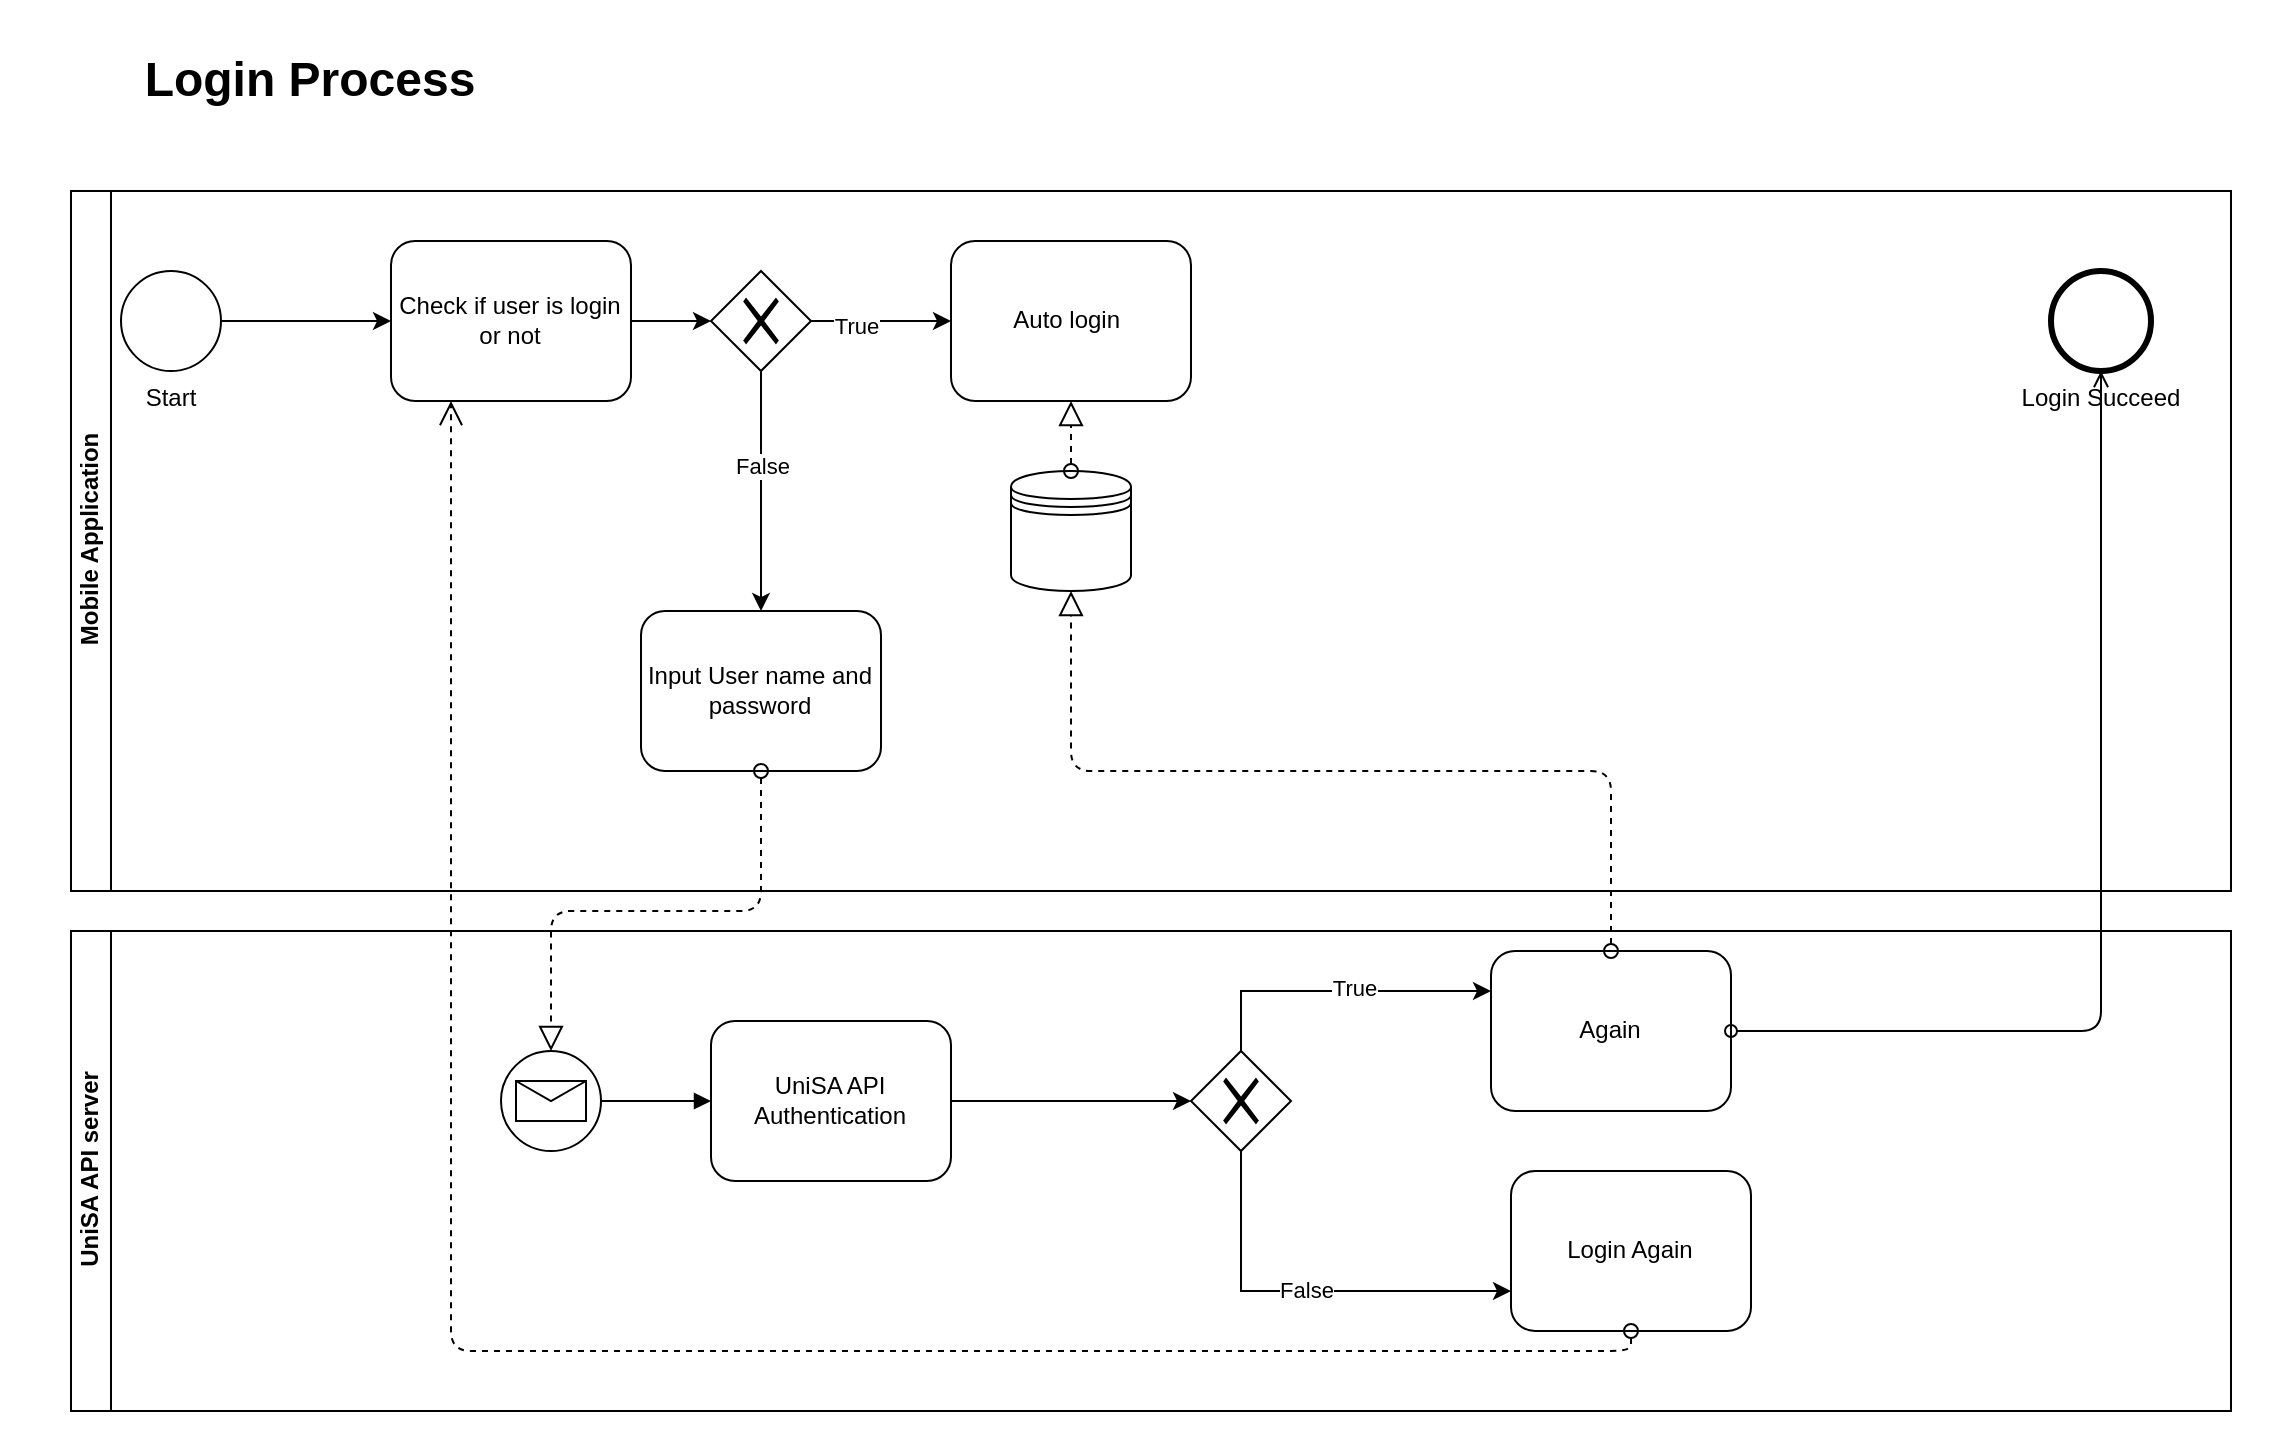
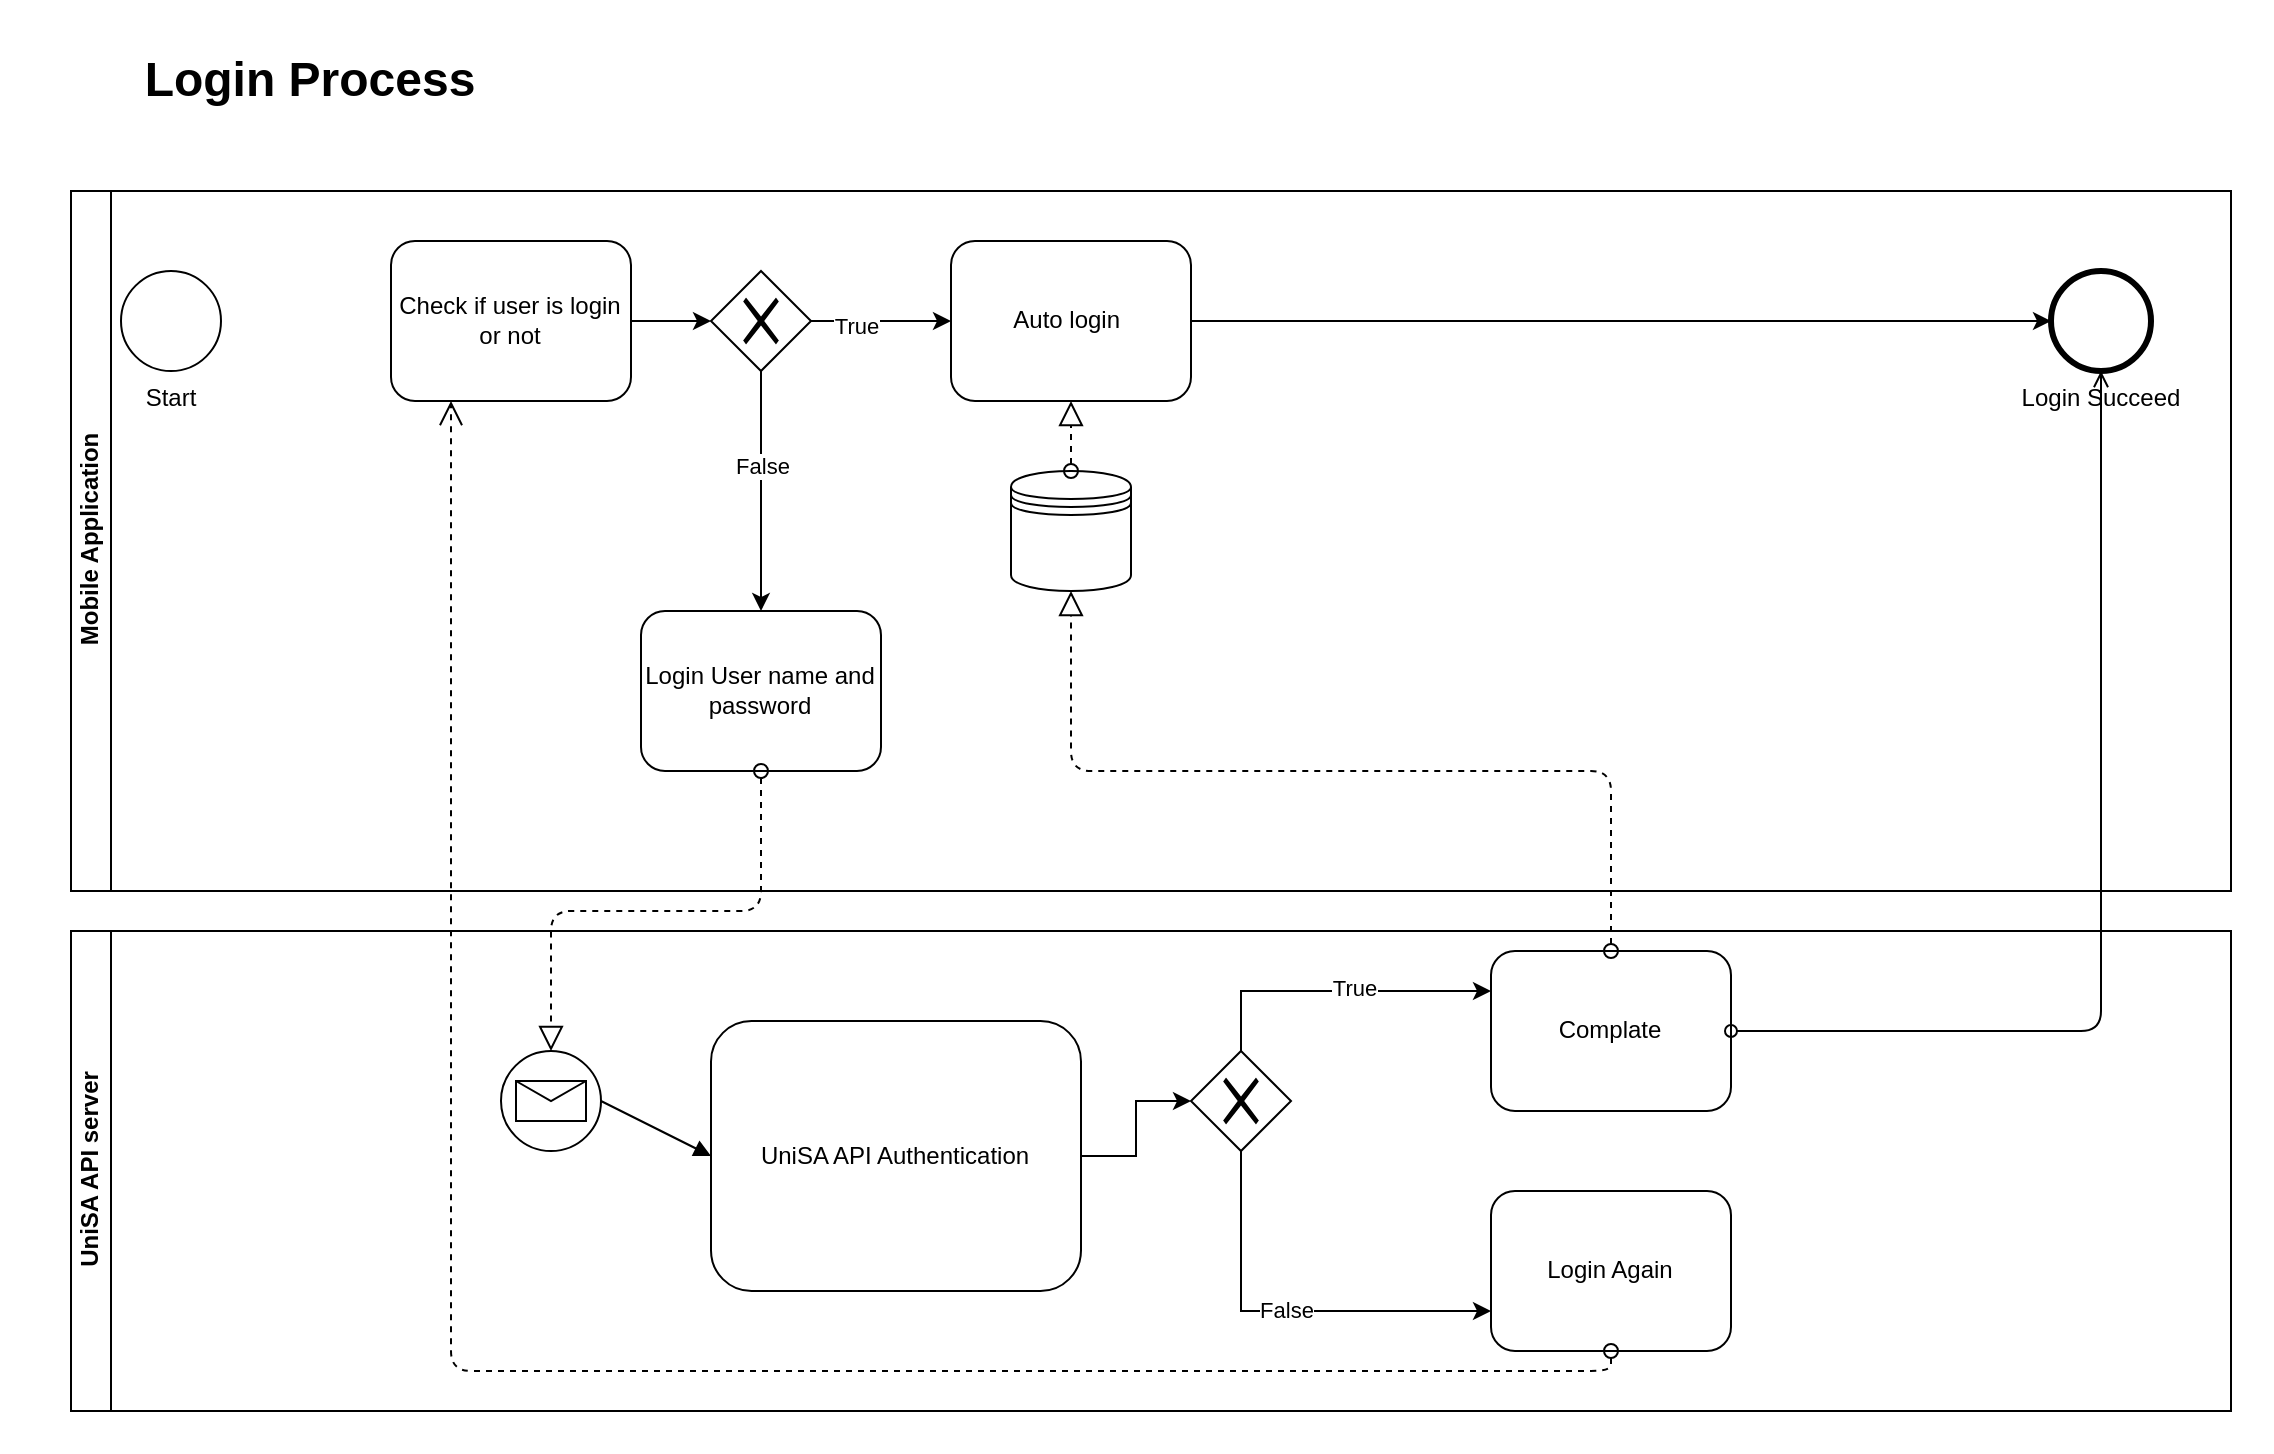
edge "Start" -> "Check if user is login or not": removed
edge "Auto login" -> "Login Succeed": added
node "Input User name and password": label "Input User name and password" -> "Login User name and password"
node "Again": label "Again" -> "Complate"
node "UniSA API Authentication": size 240x160 -> 370x270
node "Login Again": moved (1631, 1251) -> (1611, 1271)
